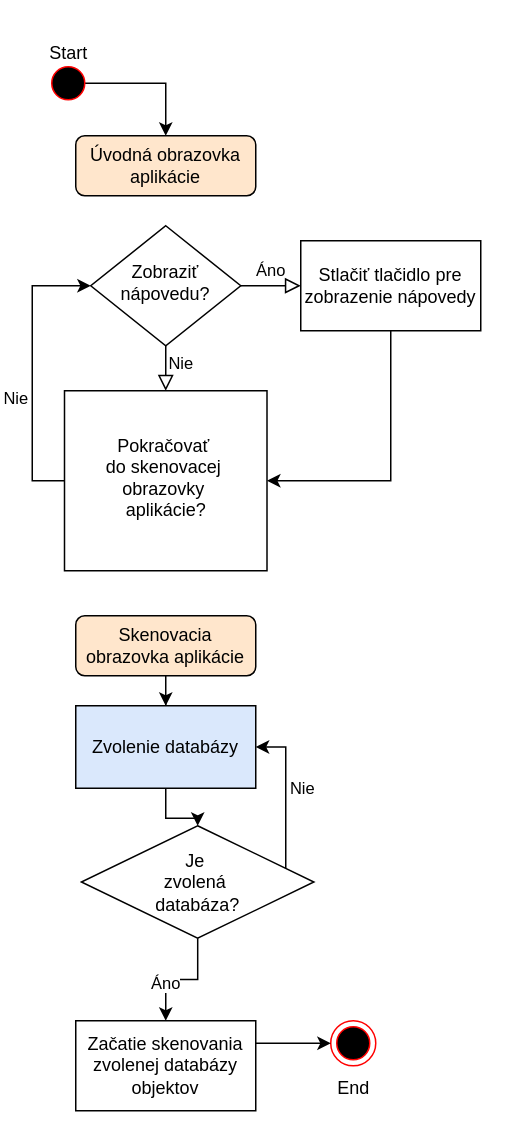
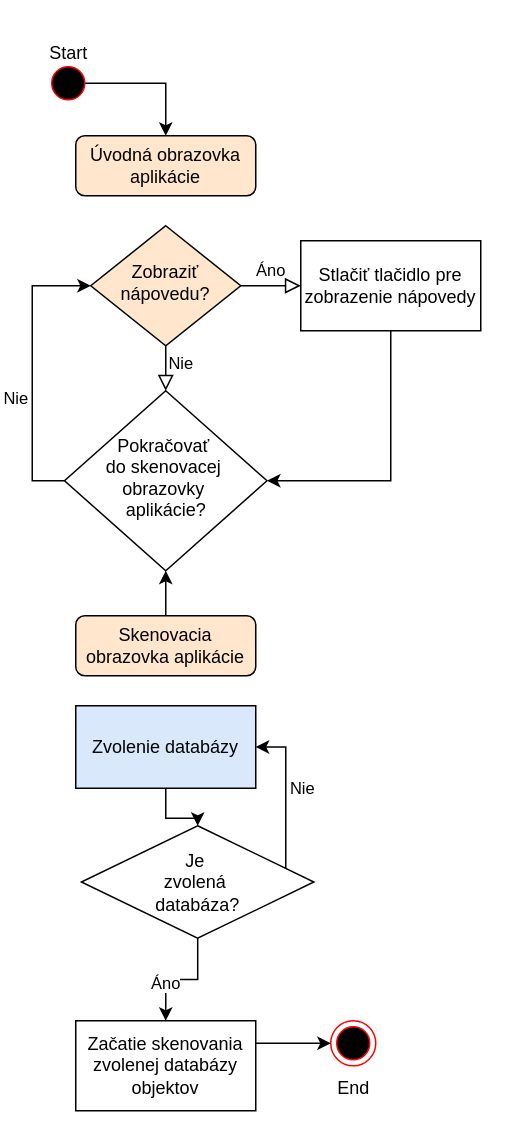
node "Zobraziť nápovedu?": fillcolor #ffffff -> #ffe6cc
node "Pokračovať do skenovacej obrazovky aplikácie?": shape rectangle -> diamond
edge "Skenovacia obrazovka aplikácie" -> "Zvolenie databázy": now "Skenovacia obrazovka aplikácie" -> "Pokračovať do skenovacej obrazovky aplikácie?"
